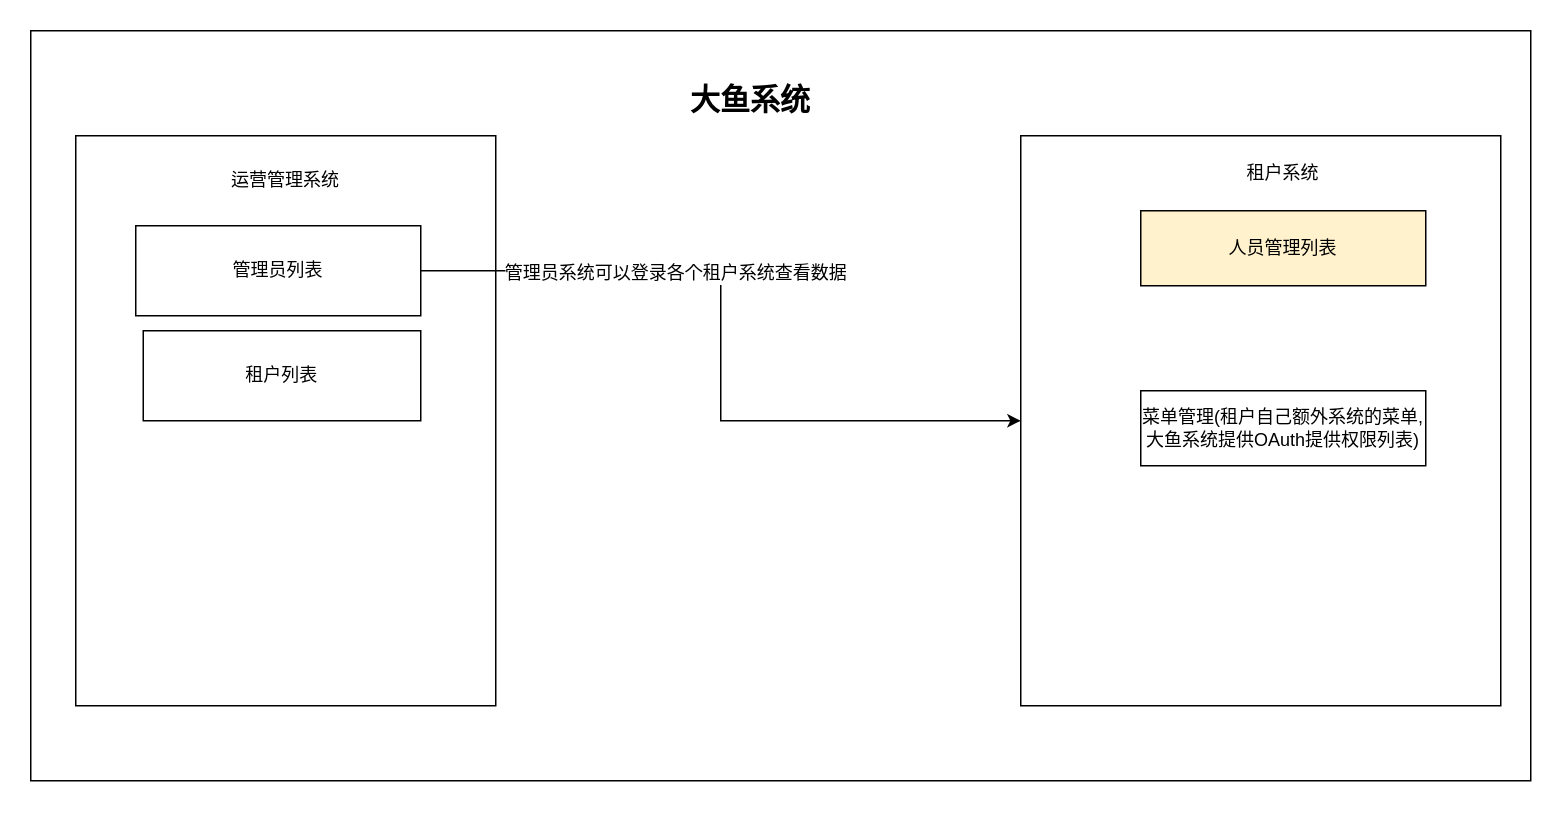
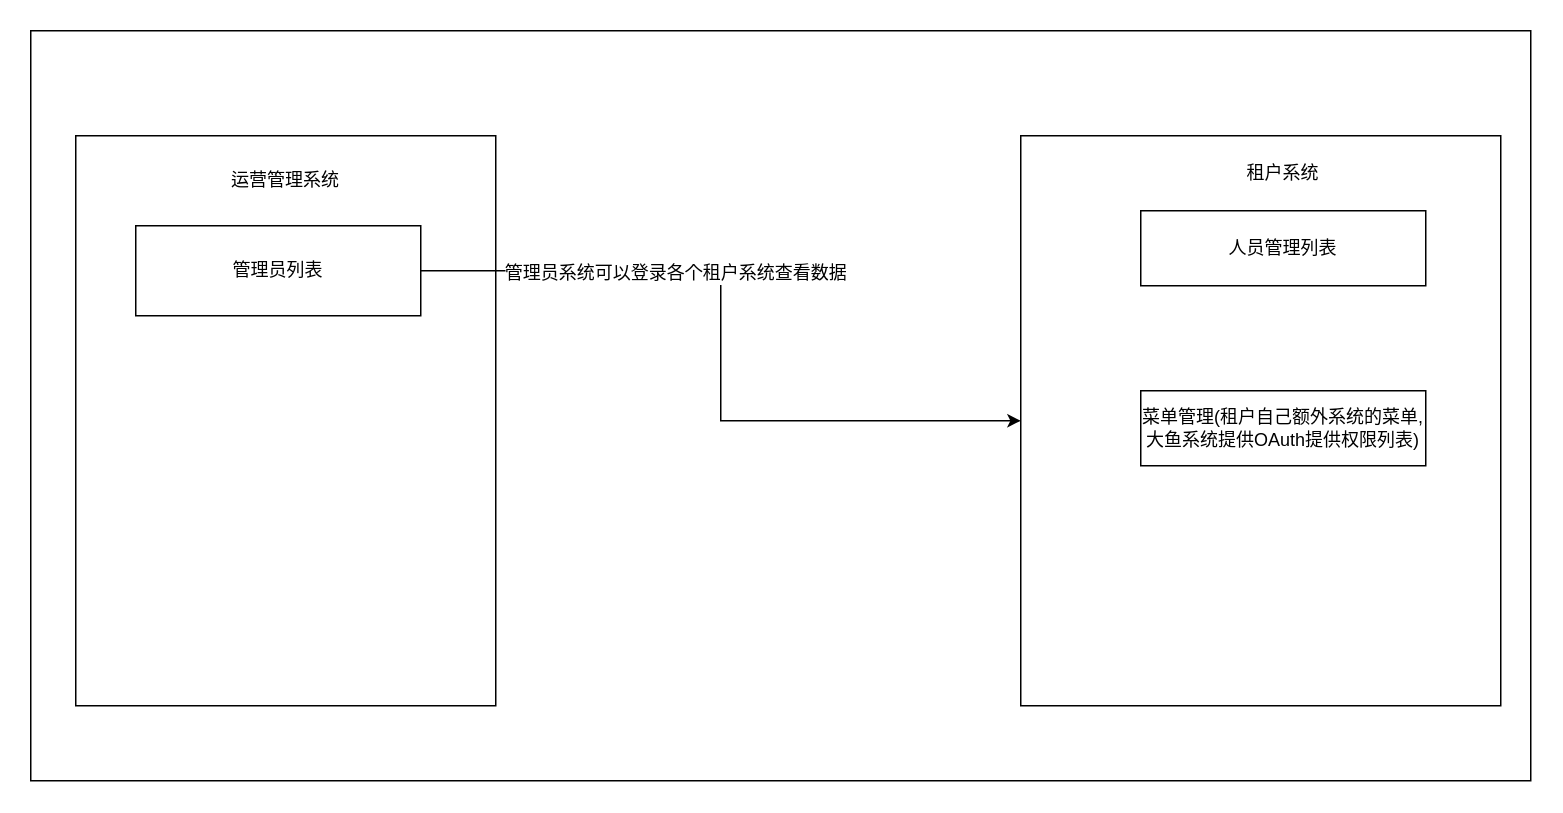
node "大鱼系统": removed
node "人员管理列表": fillcolor #fff2cc -> #ffffff
node "租户列表": removed
